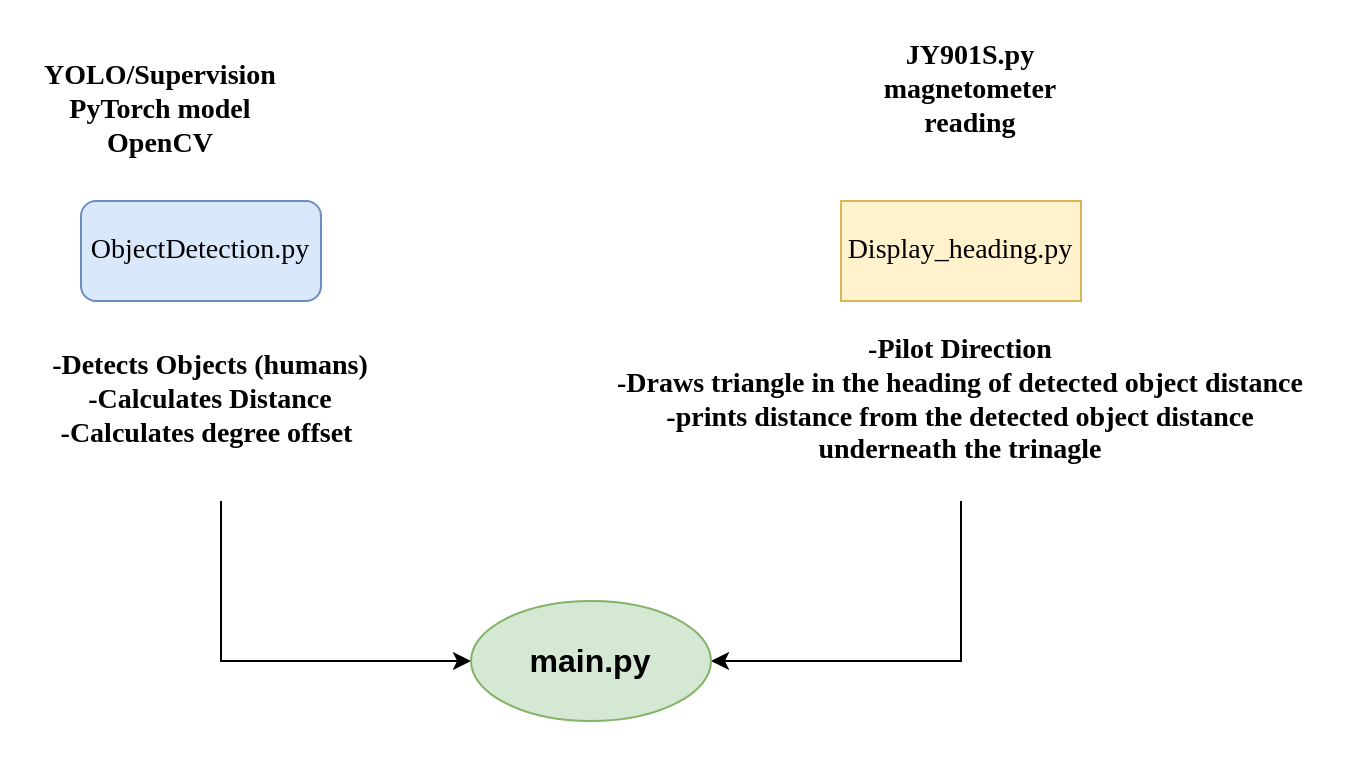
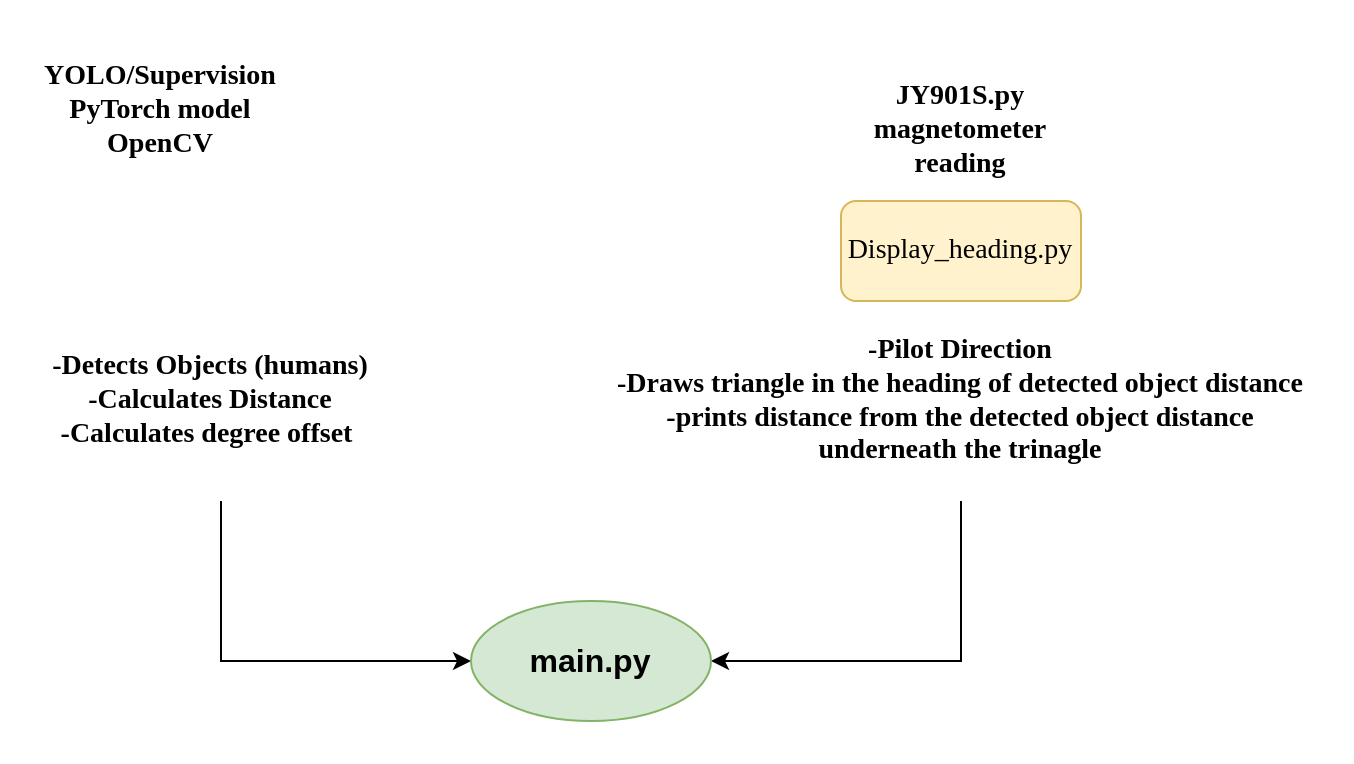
node "JY901S.py magnetometer reading": moved (971, 91) -> (961, 131)
node "ObjectDetection.py": removed
node "Display_heading.py": shape rectangle -> rounded rectangle
